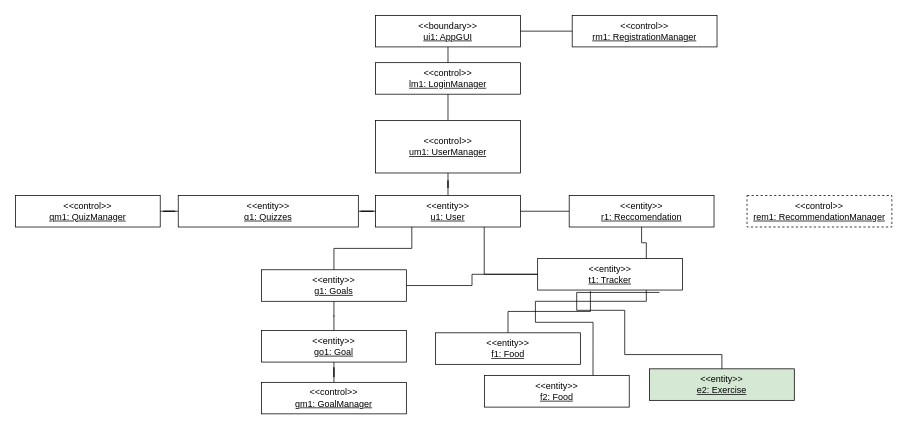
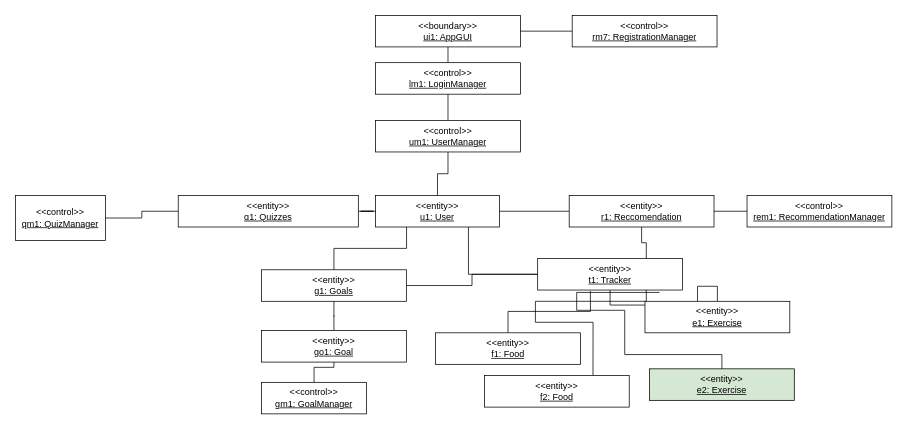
node "<<control>> rm1: RegistrationManager": label "<<control>> rm1: RegistrationManager" -> "<<control>> rm7: RegistrationManager"
node "<<control>> um1: UserManager": size 145x53 -> 145x32
node "<<control>> qm1: QuizManager": size 145x32 -> 90x45
node "<<entity>> u1: User": size 145x32 -> 124x32
edge "<<entity>> r1: Reccomendation" -- "<<control>> rem1: RecommendationManager": added
node "<<control>> rem1: RecommendationManager": style dashed -> solid
edge "<<entity>> t1: Tracker" -- "<<entity>> e1: Exercise": added
node "<<entity>> e1: Exercise": added
node "<<control>> gm1: GoalManager": size 145x32 -> 105x32
